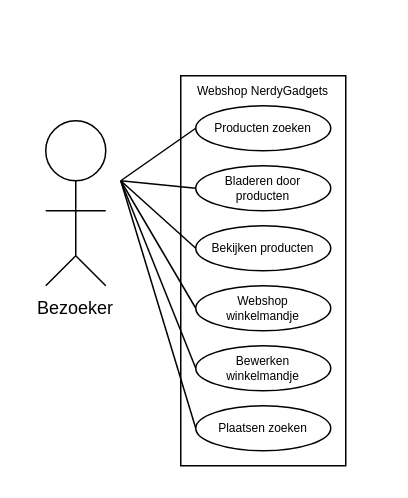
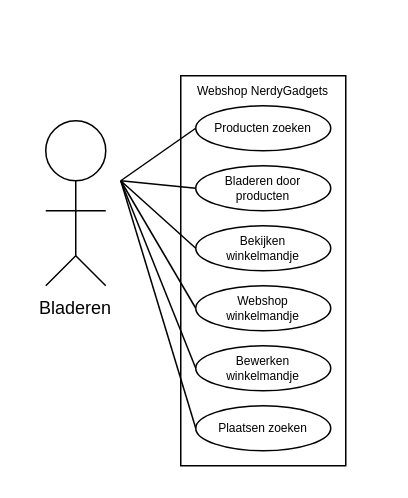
node "Bekijken producten": label "Bekijken producten" -> "Bekijken winkelmandje"
node "Bezoeker": label "Bezoeker" -> "Bladeren"
